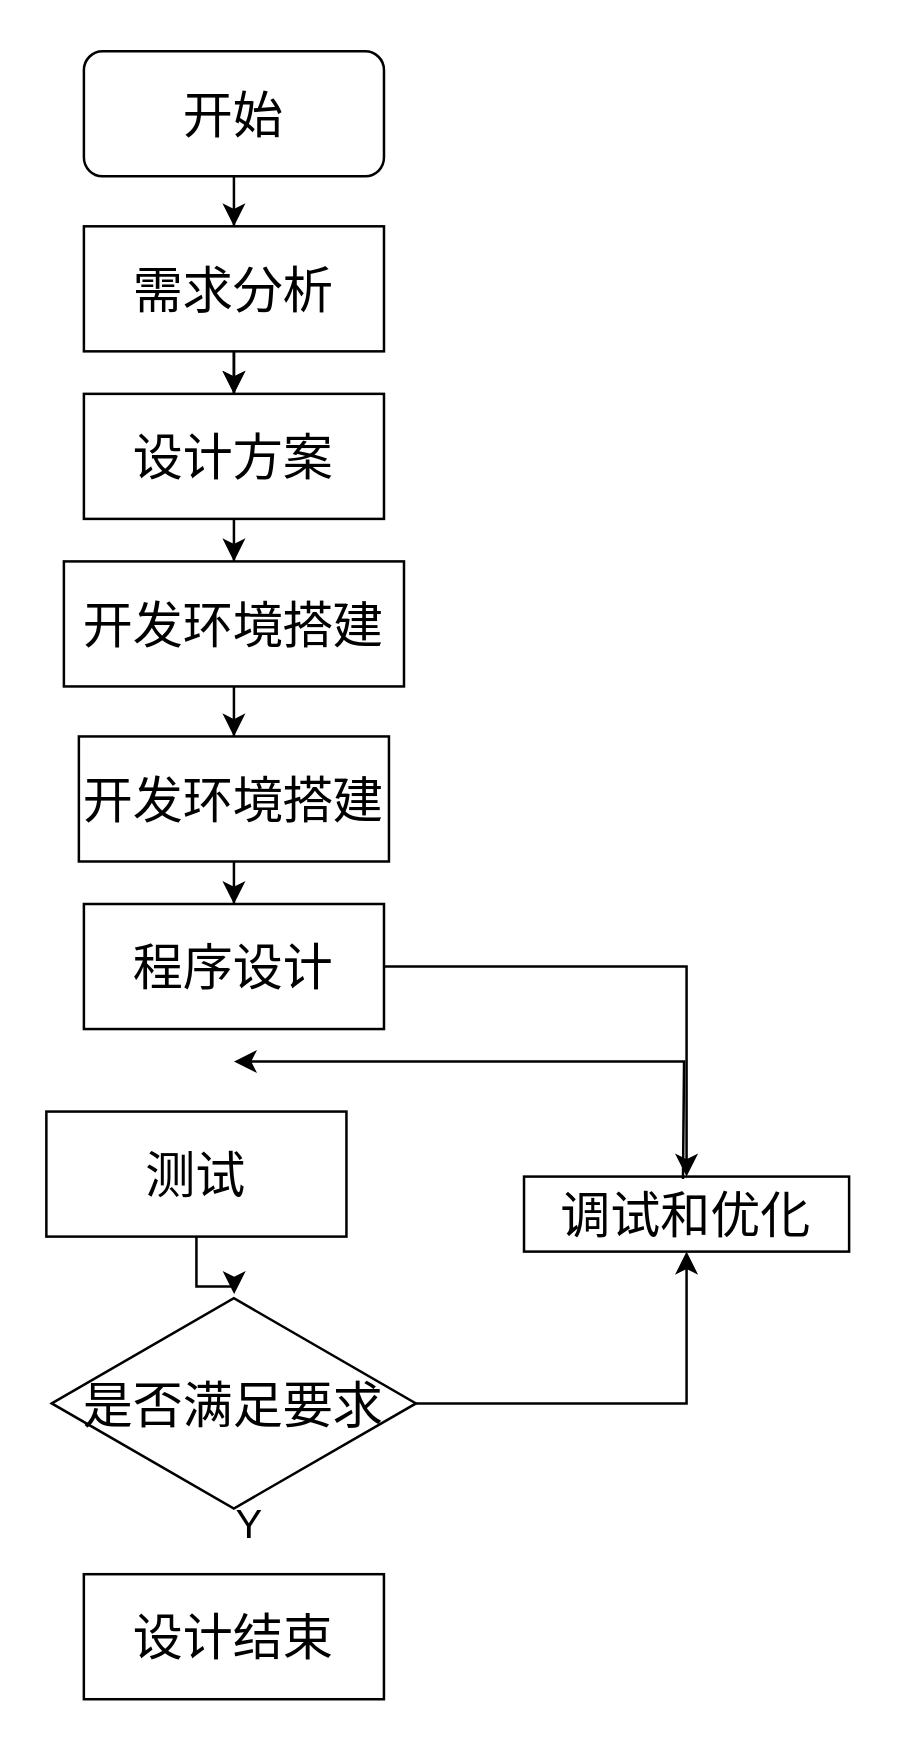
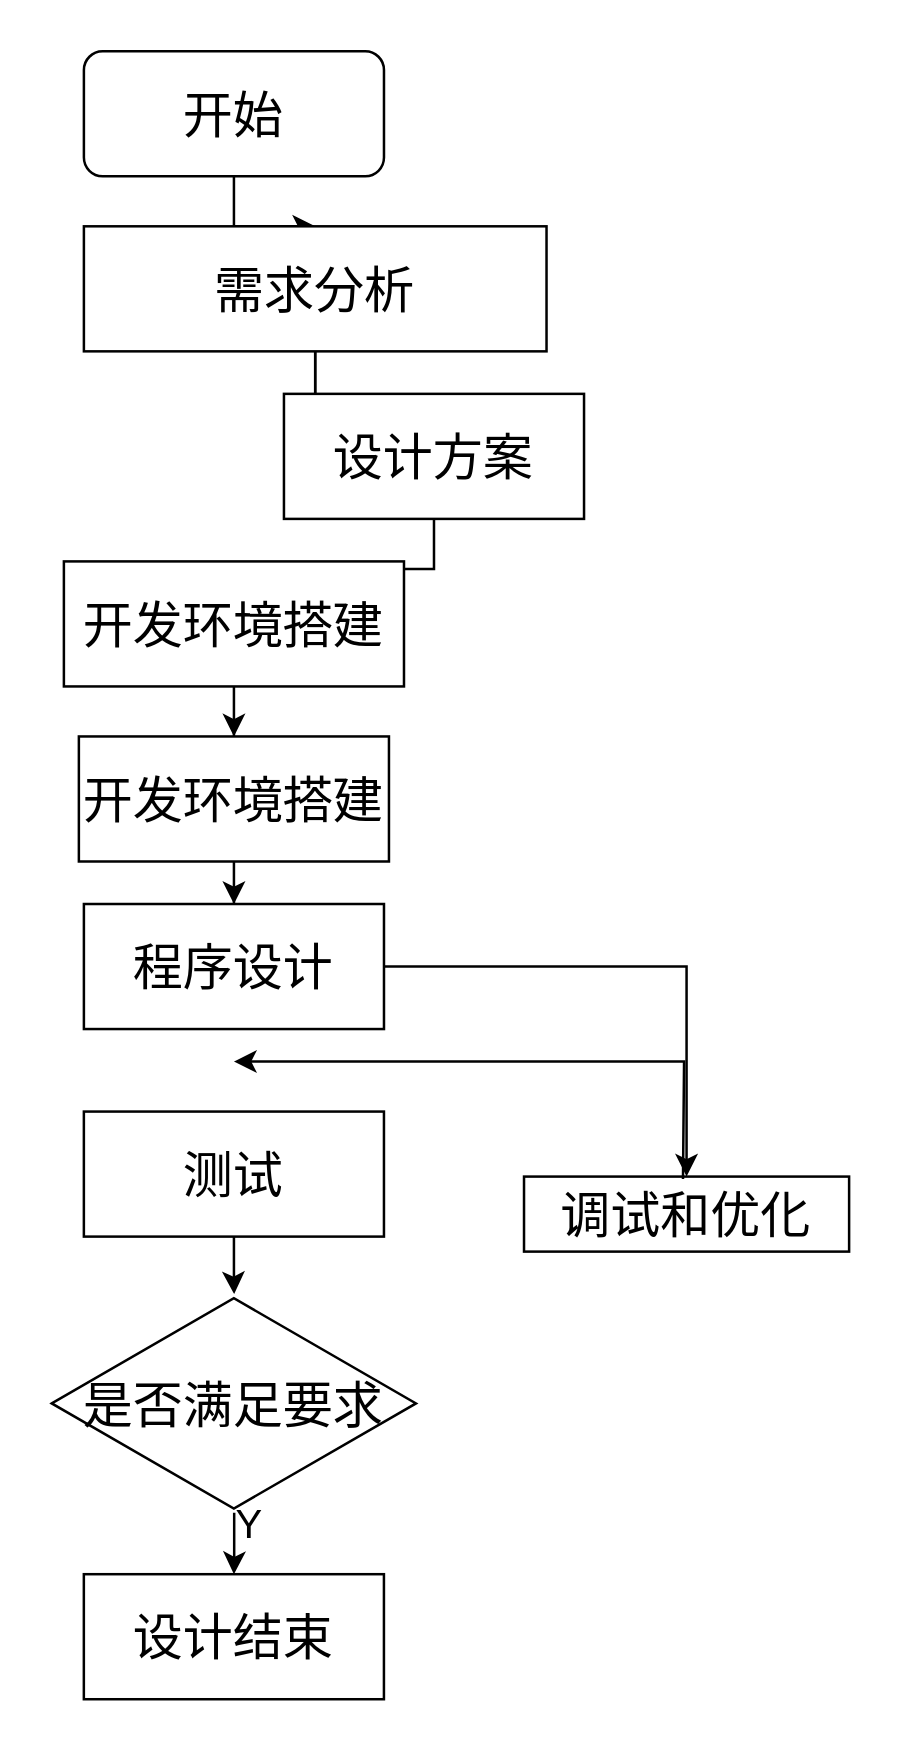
node "需求分析": size 300x125 -> 463x125
node "设计方案": moved (234, 456) -> (434, 456)
node "测试": moved (196, 1174) -> (234, 1174)
edge "是否满足要求" -> "调试和优化": now "是否满足要求" -> "设计结束"
